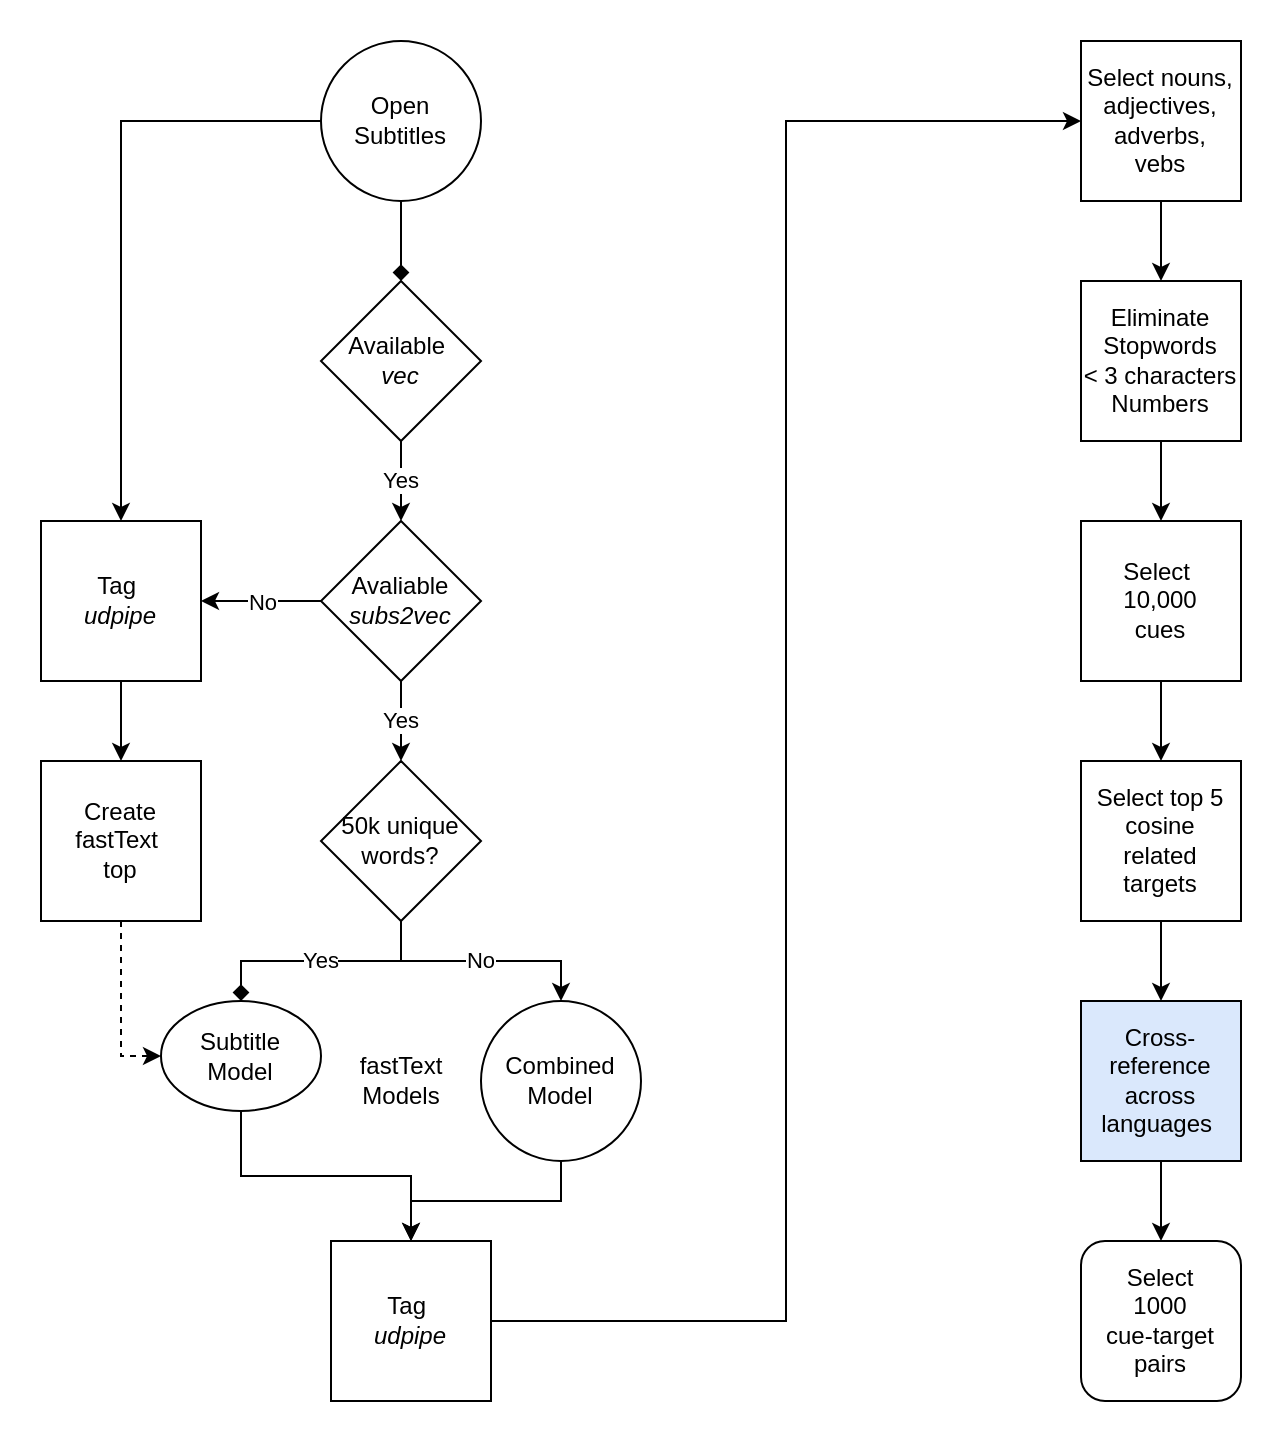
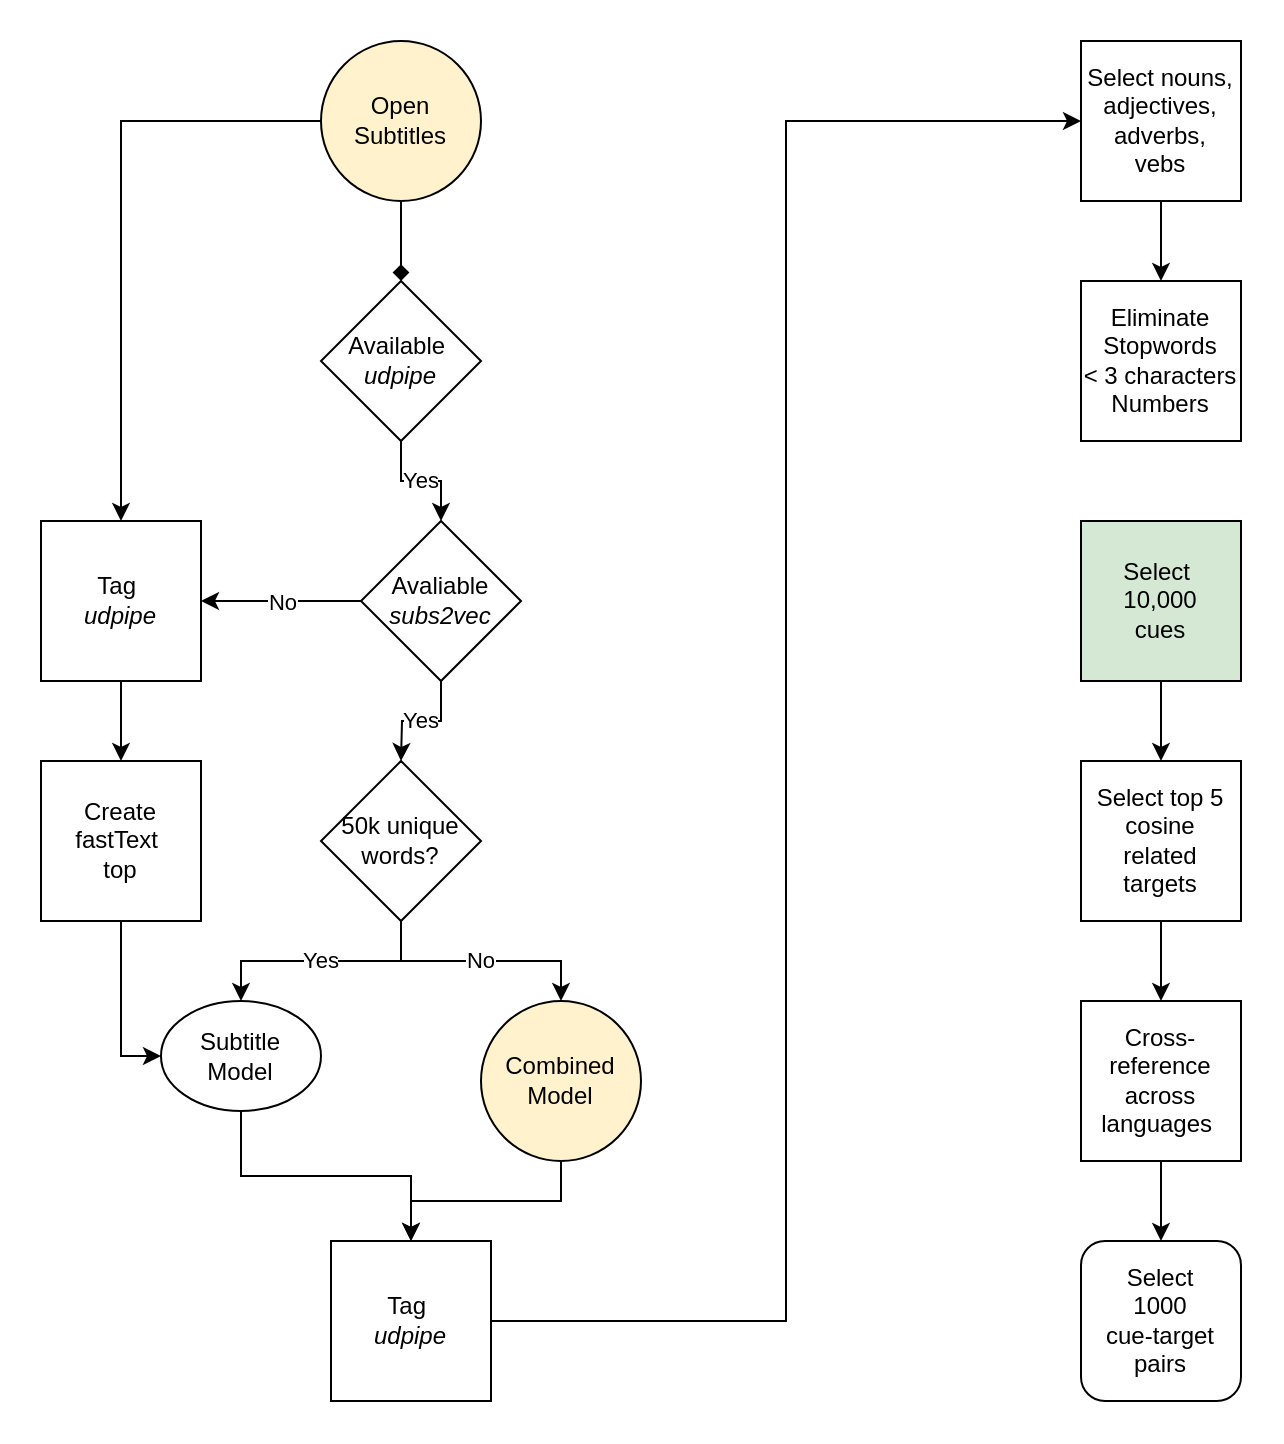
node "Open Subtitles": fillcolor #ffffff -> #fff2cc
node "Available vec": label "Available vec" -> "Available udpipe"
edge "Eliminate Stopwords < 3 characters Numbers" -> "Select 10,000 cues": removed
node "Avaliable subs2vec": moved (401, 601) -> (441, 601)
node "Select 10,000 cues": fillcolor #ffffff -> #d5e8d4
edge "50k unique words?" -> "Subtitle Model": arrowhead diamond -> classic
edge "Create fastText top" -> "Subtitle Model": style dashed -> solid
node "fastText Models": removed
node "Combined Model": fillcolor #ffffff -> #fff2cc
node "Cross-reference across languages": fillcolor #dae8fc -> #ffffff
